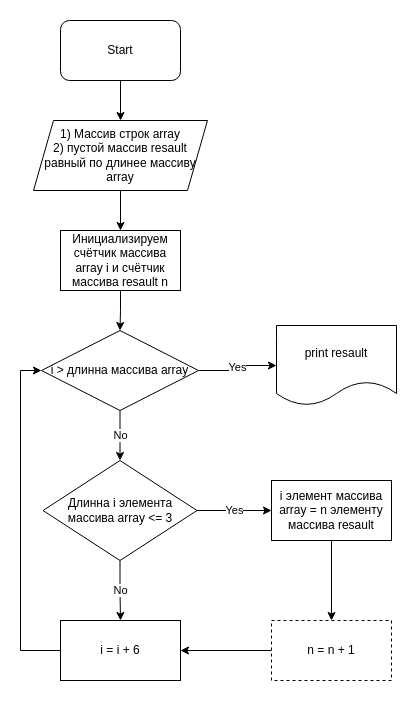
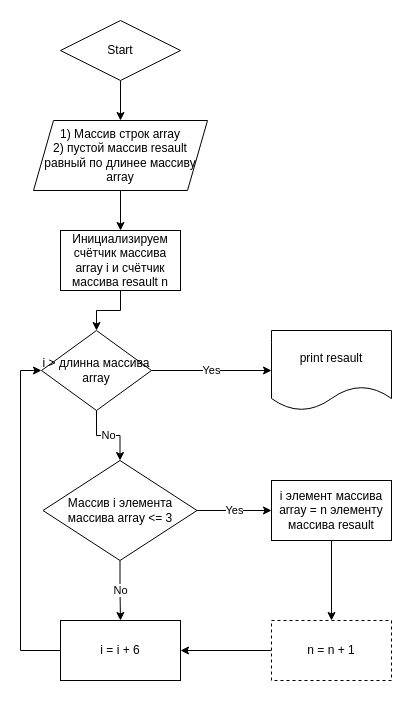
node "Start": shape rounded rectangle -> diamond
node "print resault": moved (337, 366) -> (332, 371)
node "i > длинна массива array": size 157x80 -> 110x80
node "Длинна i элемента массива array <= 3": label "Длинна i элемента массива array <= 3" -> "Массив i элемента массива array <= 3"
